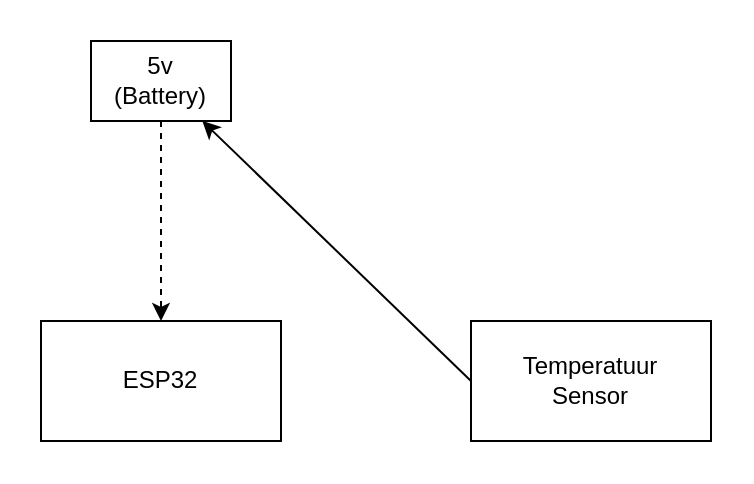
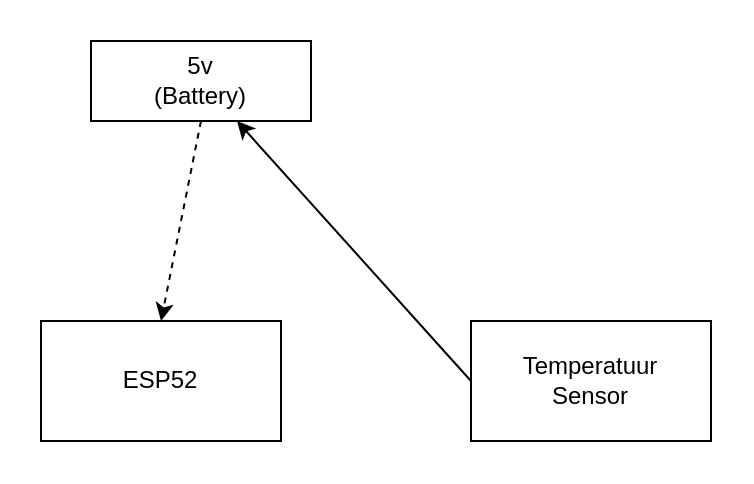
node "5v (Battery)": size 140x80 -> 220x80
node "ESP32": label "ESP32" -> "ESP52"
